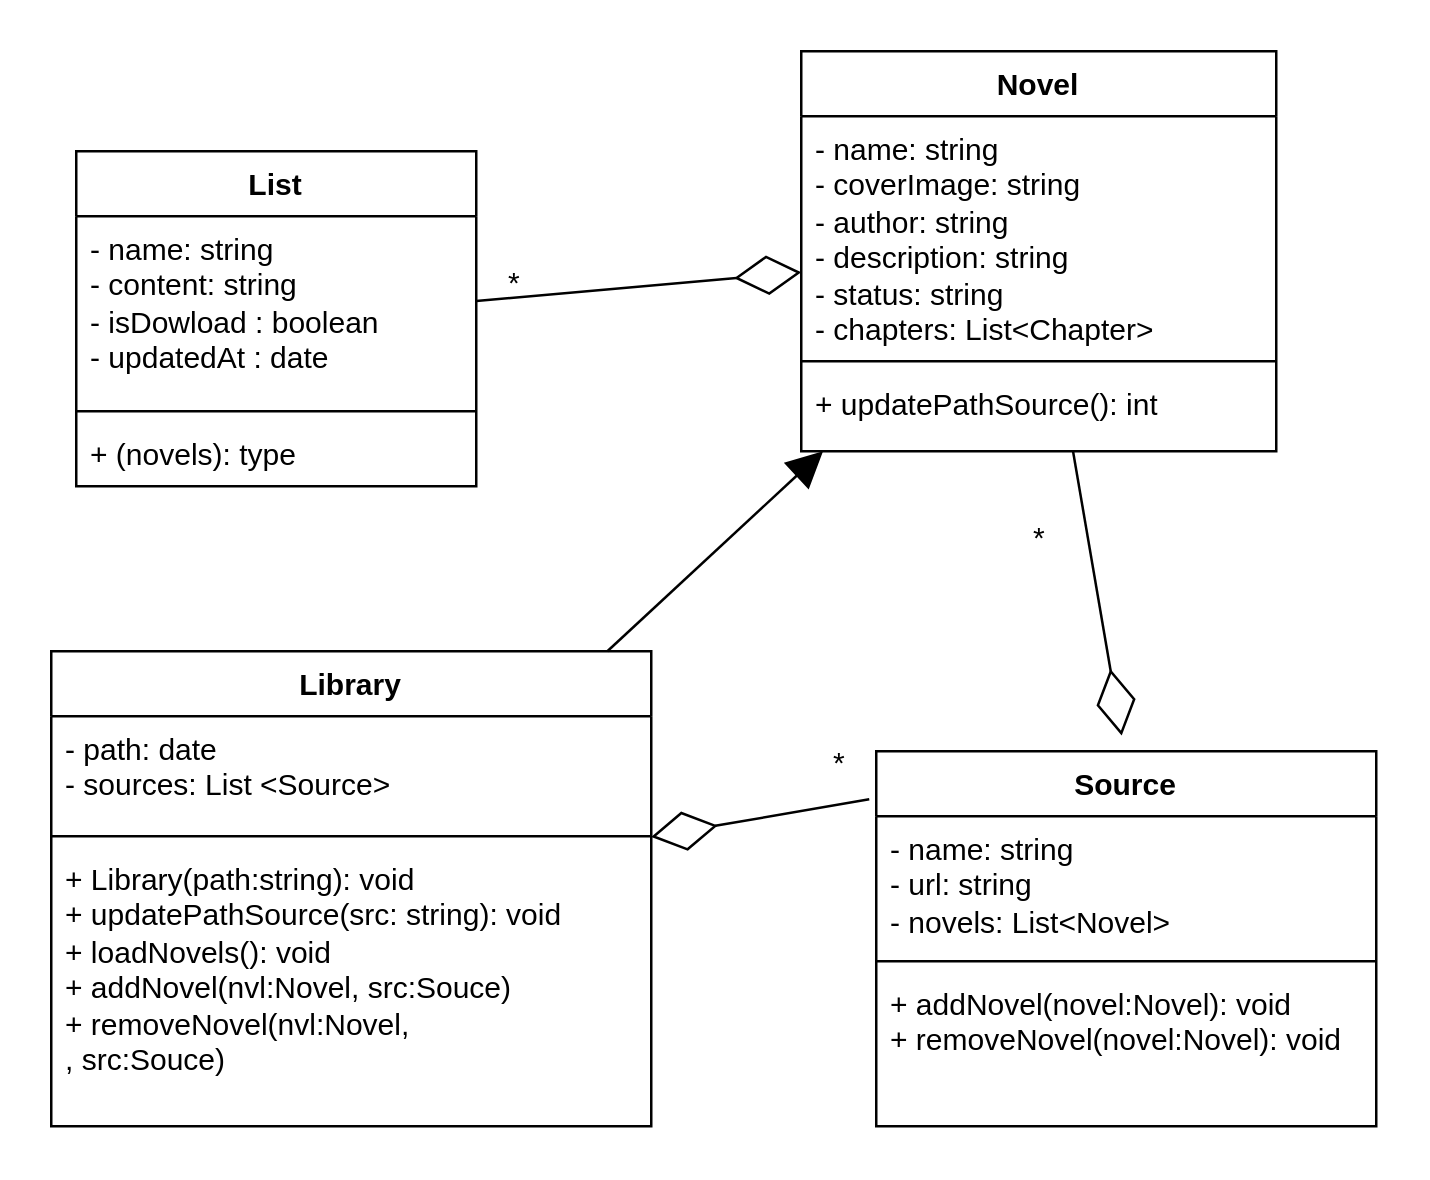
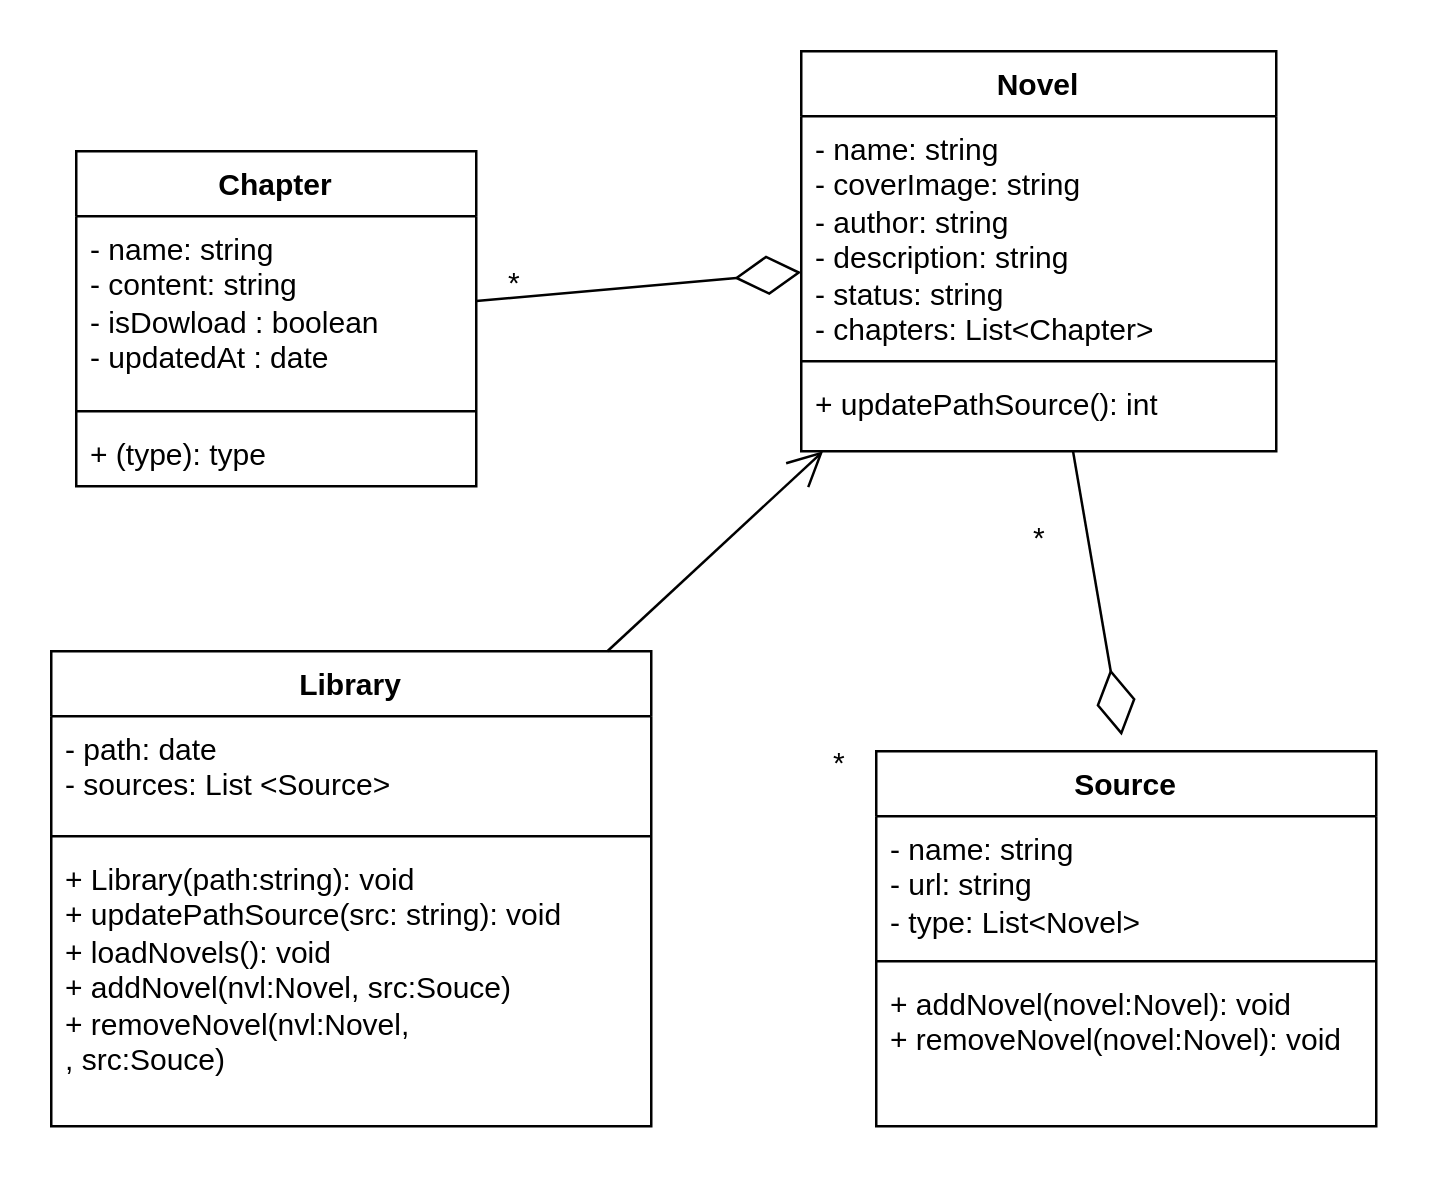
node "List": label "List" -> "Chapter"
node "+ (novels): type": label "+ (novels): type" -> "+ (type): type"
edge "Library" -> "Novel": arrowhead block -> open
edge "Source" -> "Library": removed
node "- name: string - url: string - novels: List<Novel>": label "- name: string - url: string - novels: List<Novel>" -> "- name: string - url: string - type: List<Novel>"
